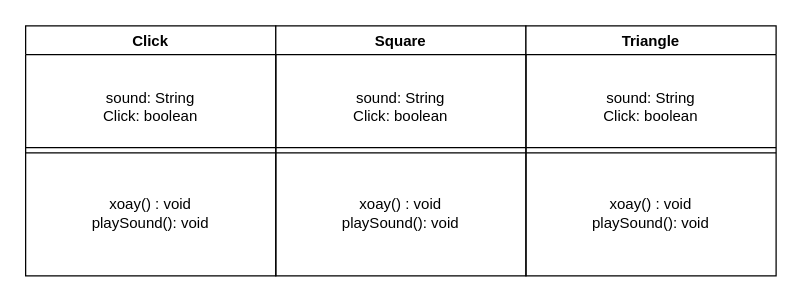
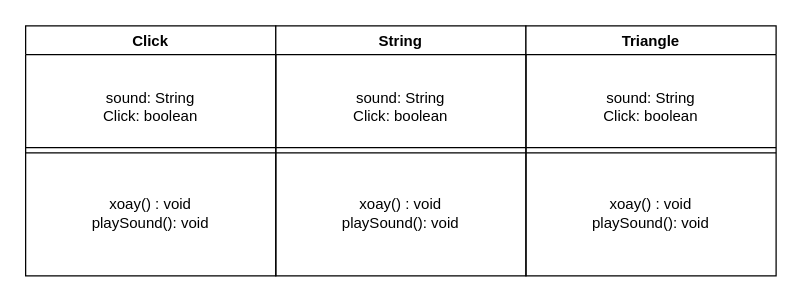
node "Square": label "Square" -> "String"
